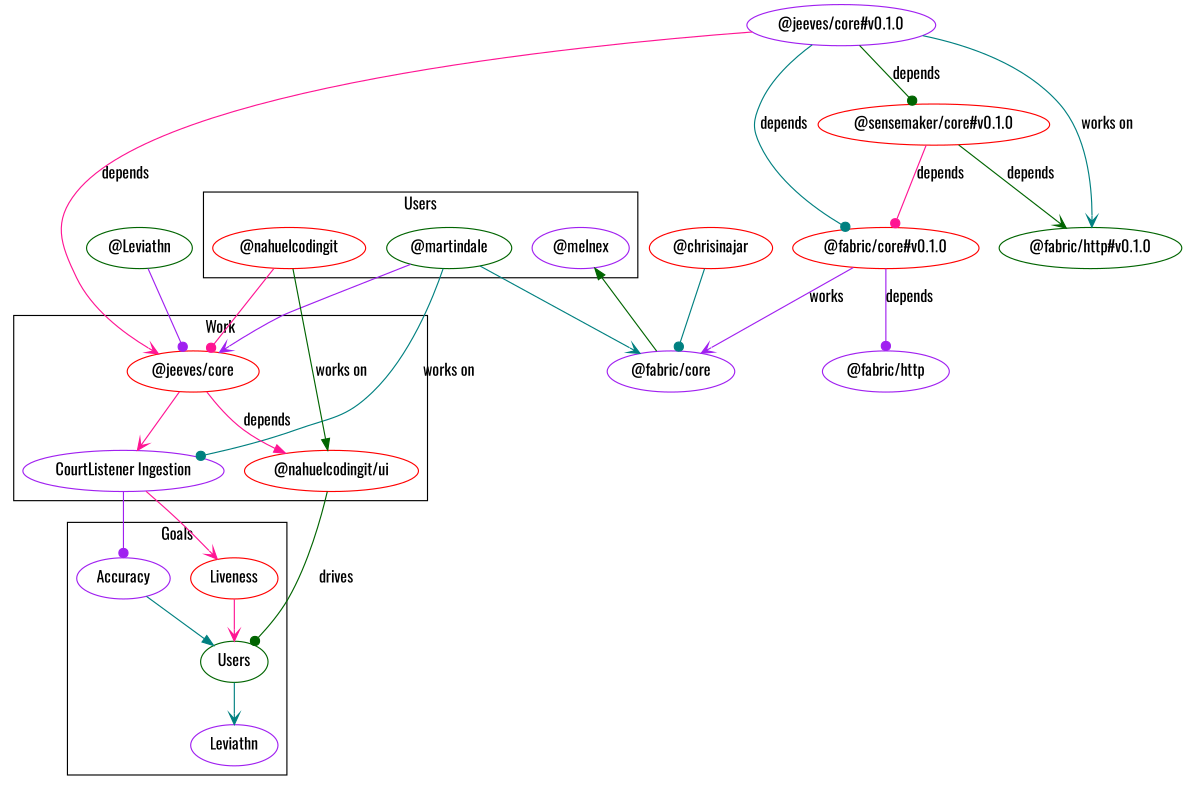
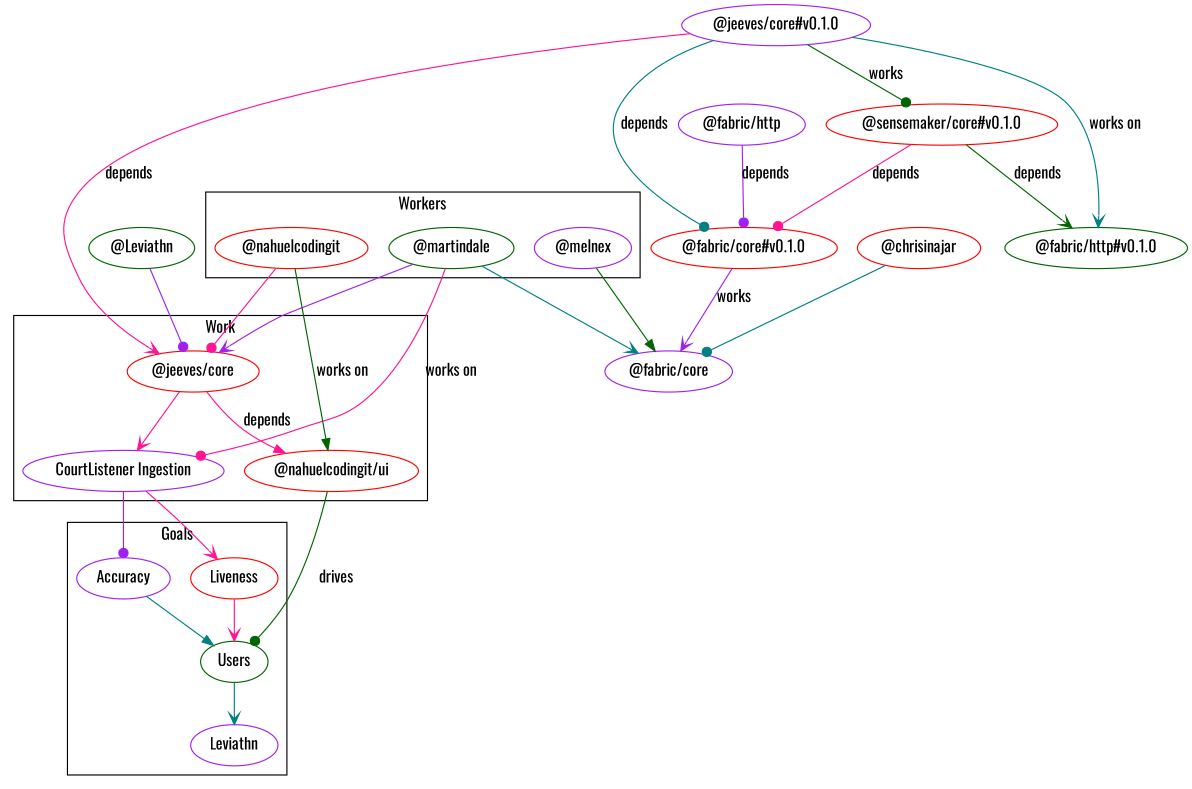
edge "@jeeves/core#v0.1.0" -> "@sensemaker/core#v0.1.0": label "depends" -> "works"
cluster "Users": label "Users" -> "Workers"
edge "@fabric/core#v0.1.0" -> "@fabric/http": reversed
edge "@fabric/core" -> "@melnex": reversed
edge "@martindale" -> "CourtListener Ingestion": color teal -> deeppink
